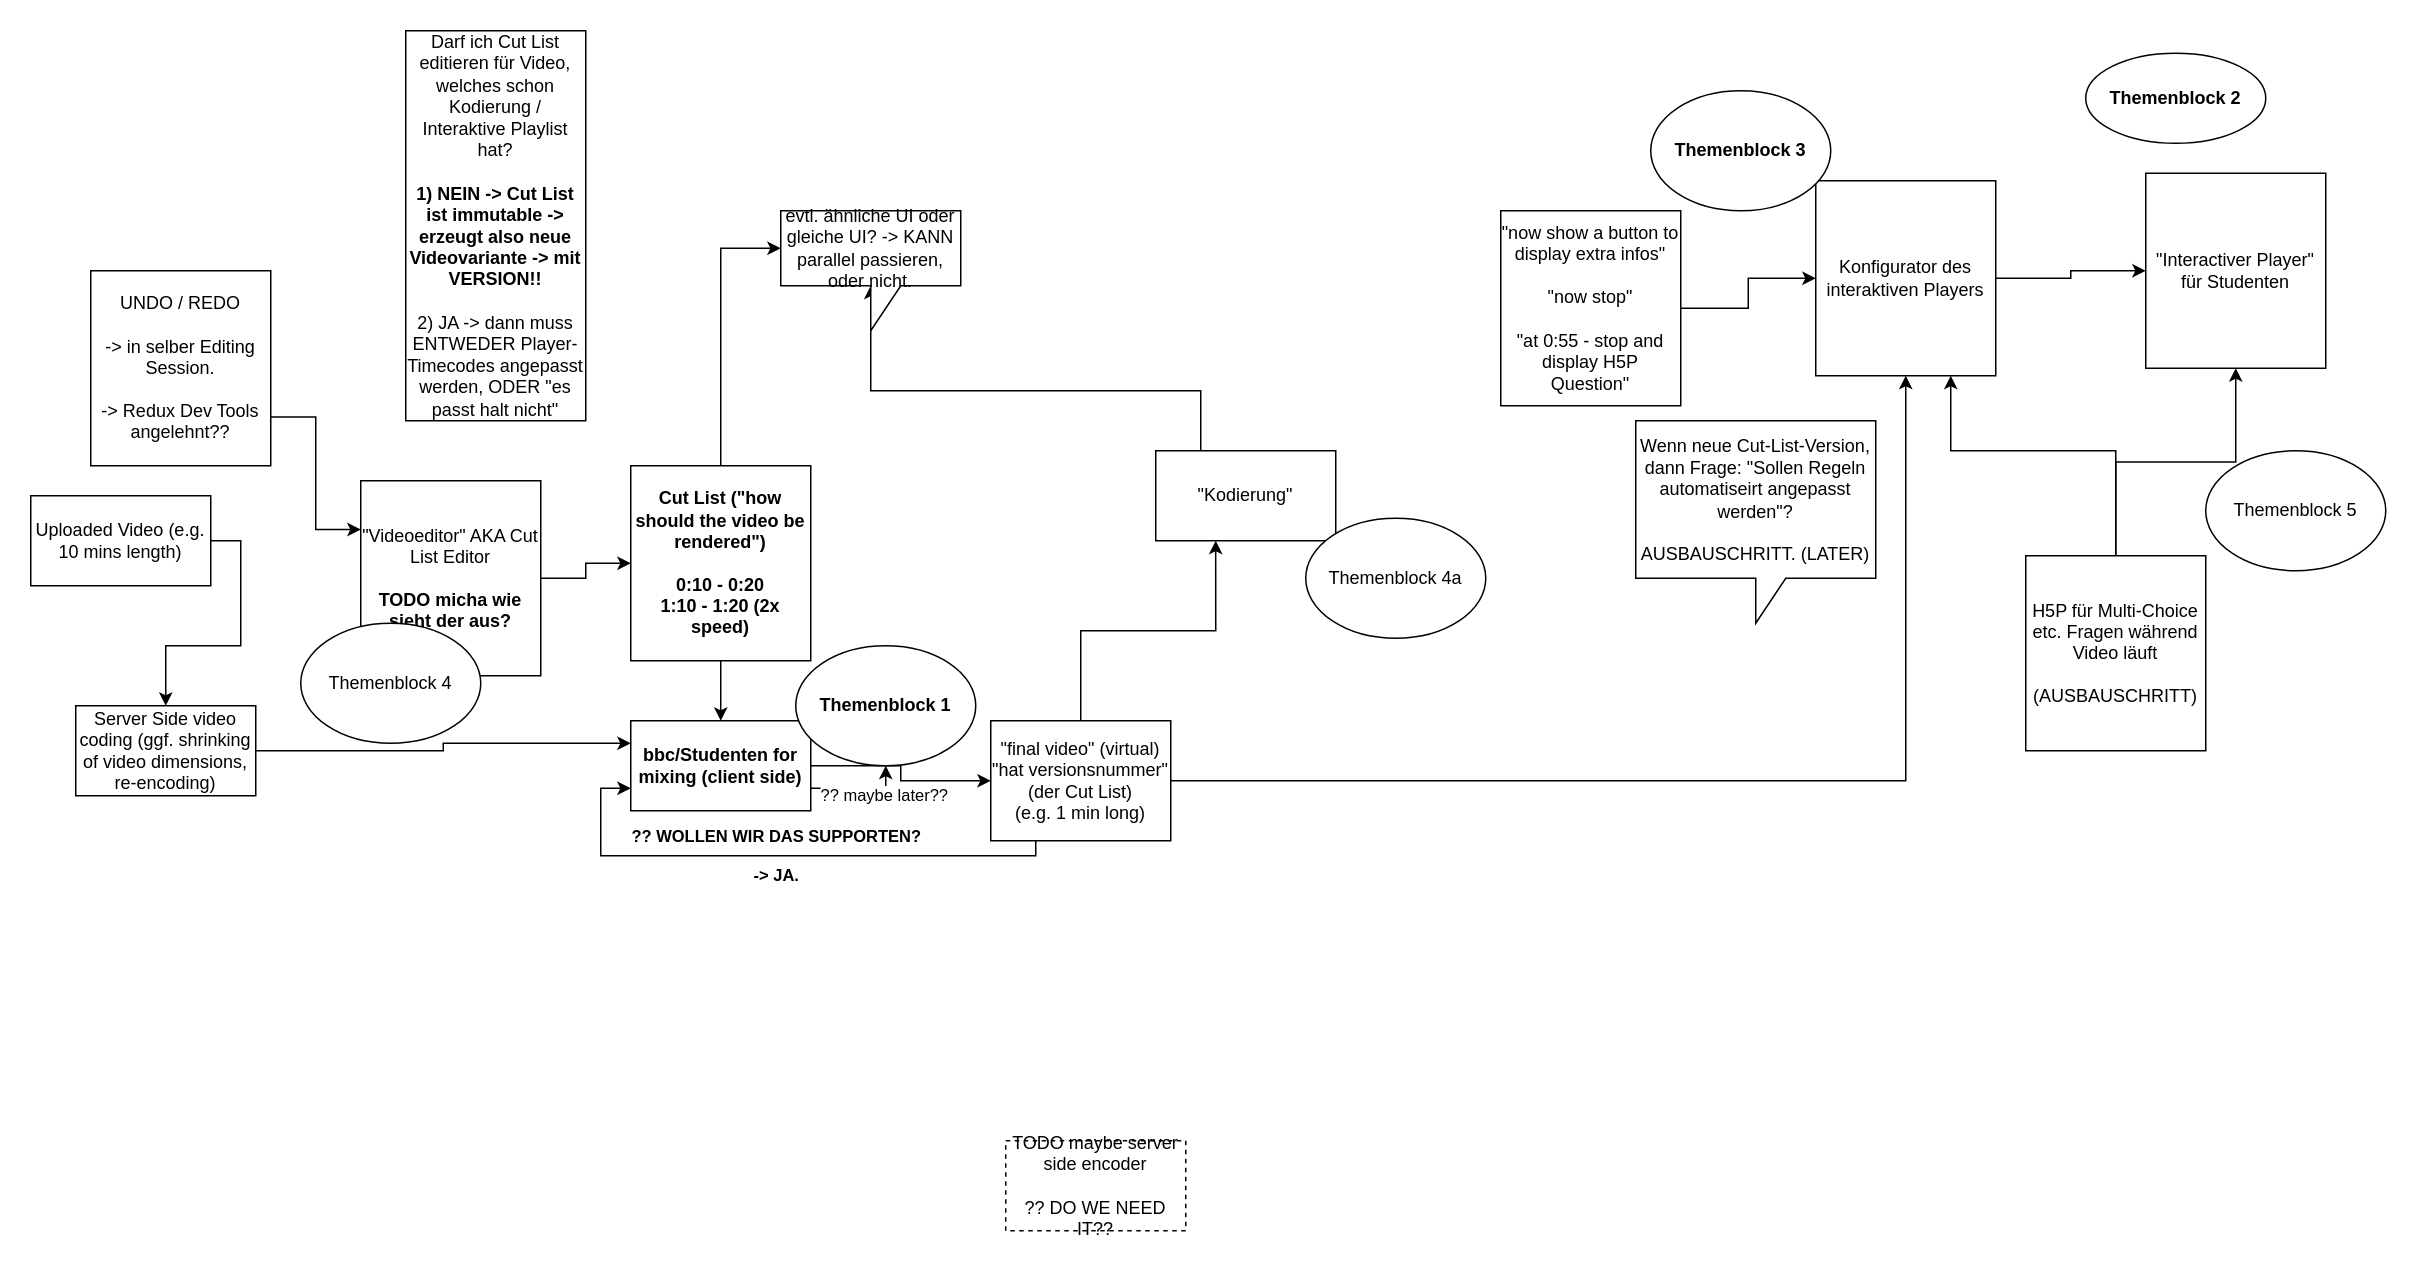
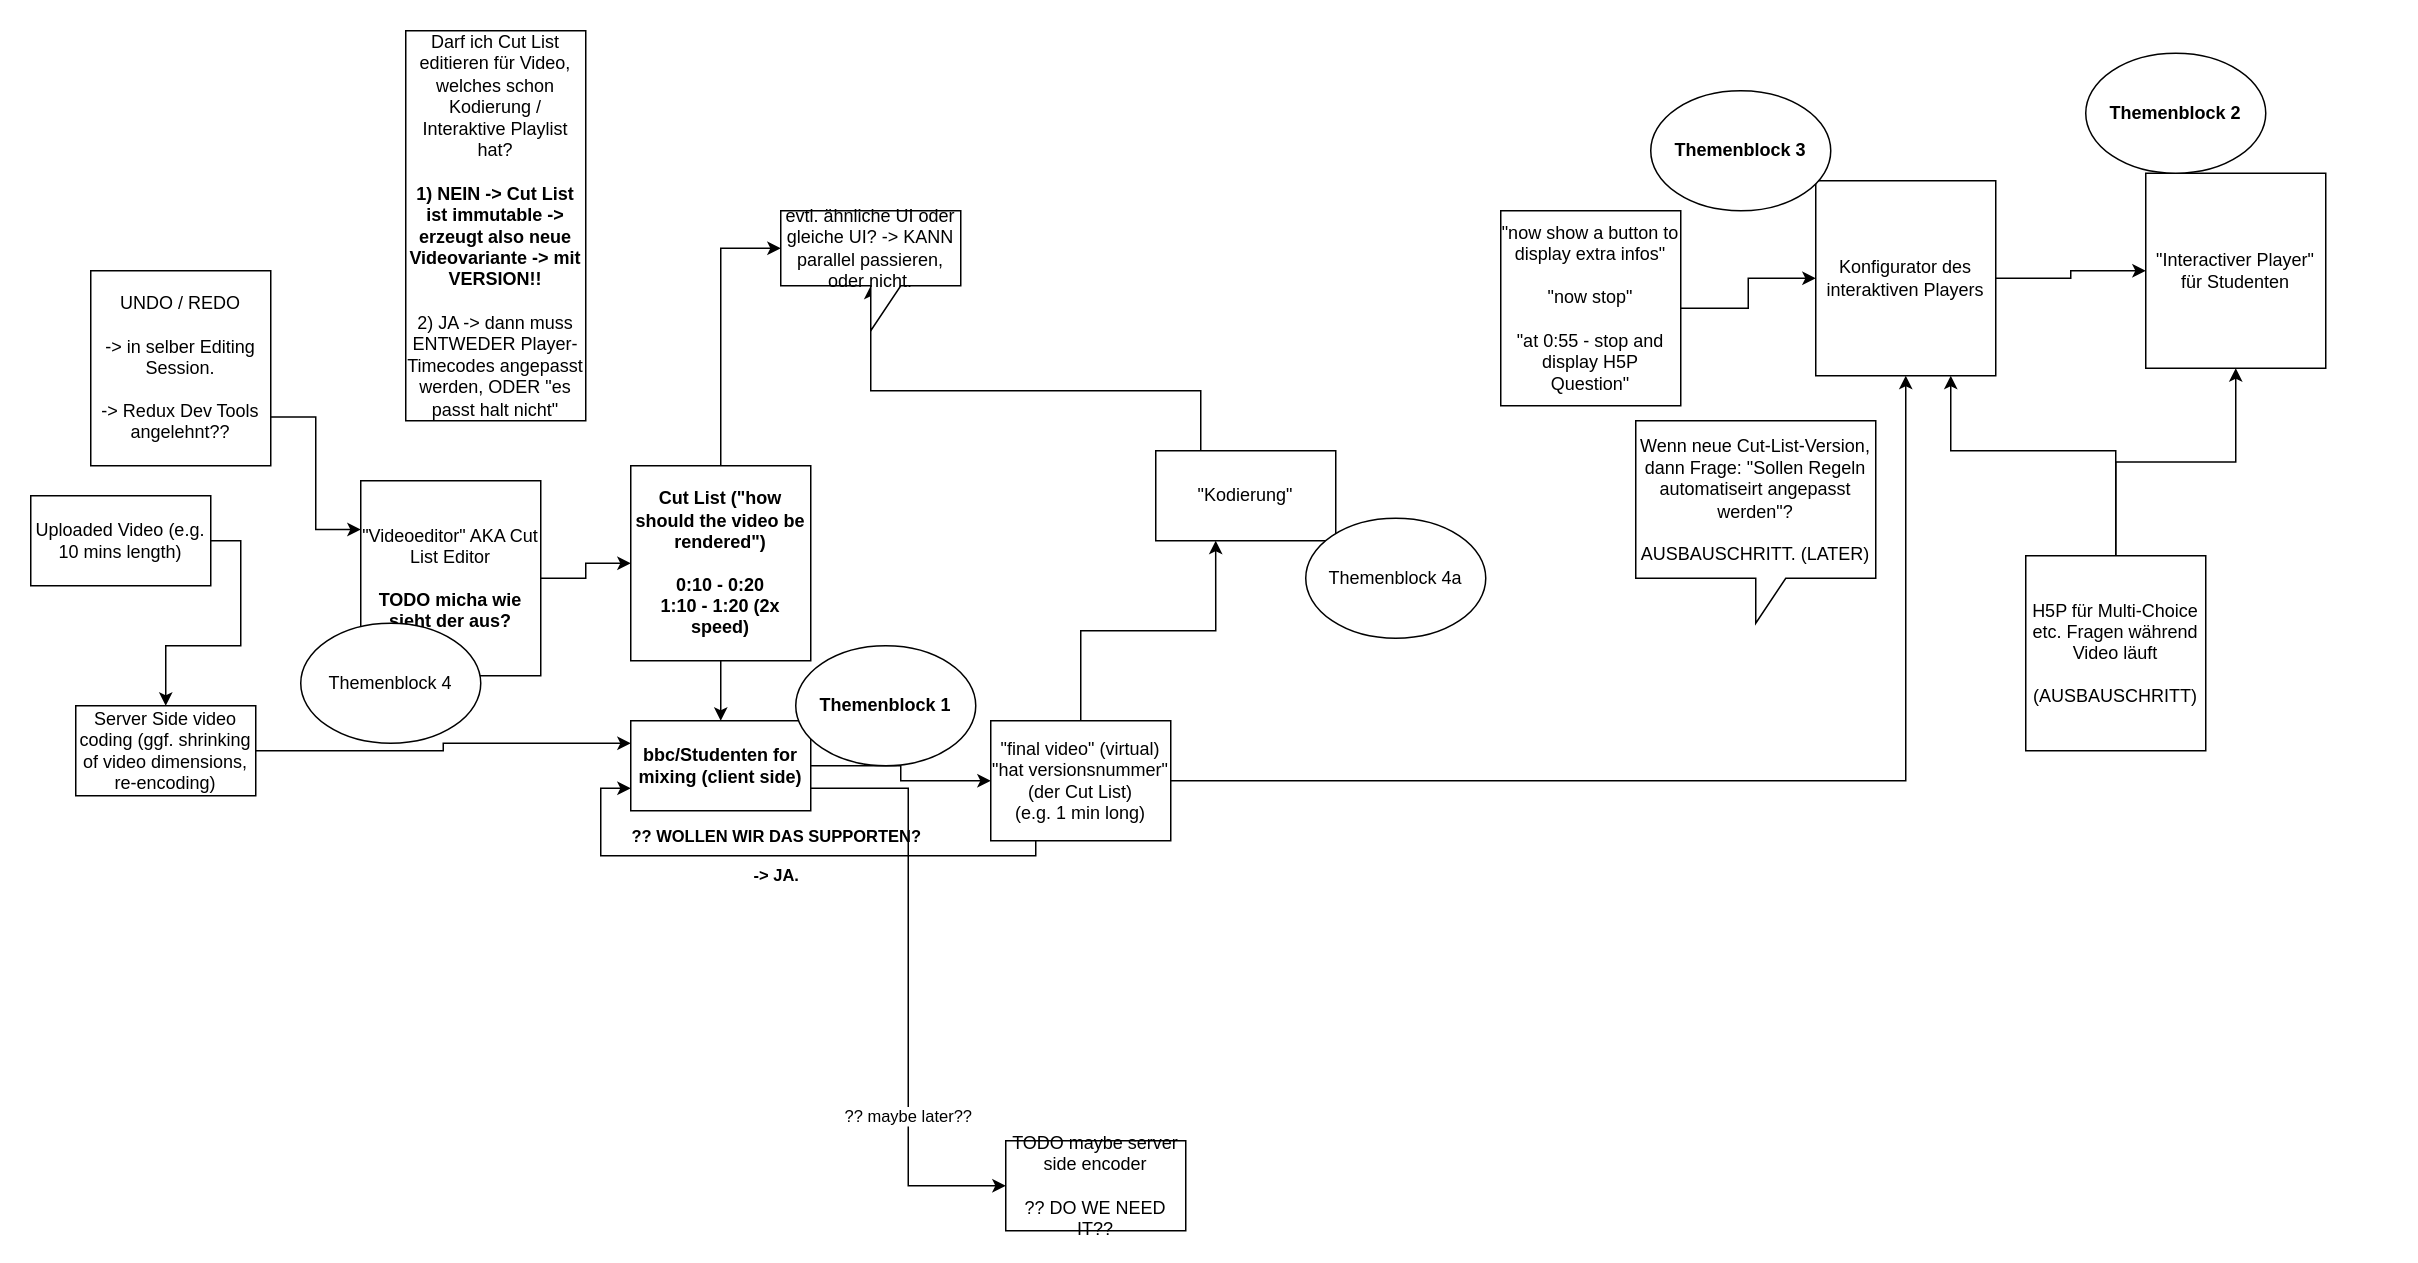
node "Themenblock 2": size 180x90 -> 180x120
node "Themenblock 5": removed
edge "bbc/Studenten for mixing (client side)" -> "Themenblock 1": now "bbc/Studenten for mixing (client side)" -> "TODO maybe server side encoder ?? DO WE NEED IT??"
node "TODO maybe server side encoder ?? DO WE NEED IT??": style dashed -> solid
